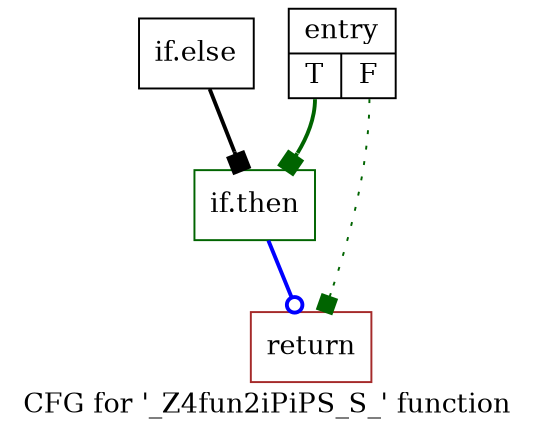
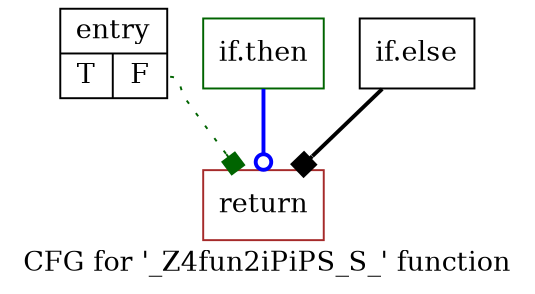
edge "if.else" -> "if.then": now "if.else" -> "return"
edge "entry" -> "if.then": removed
